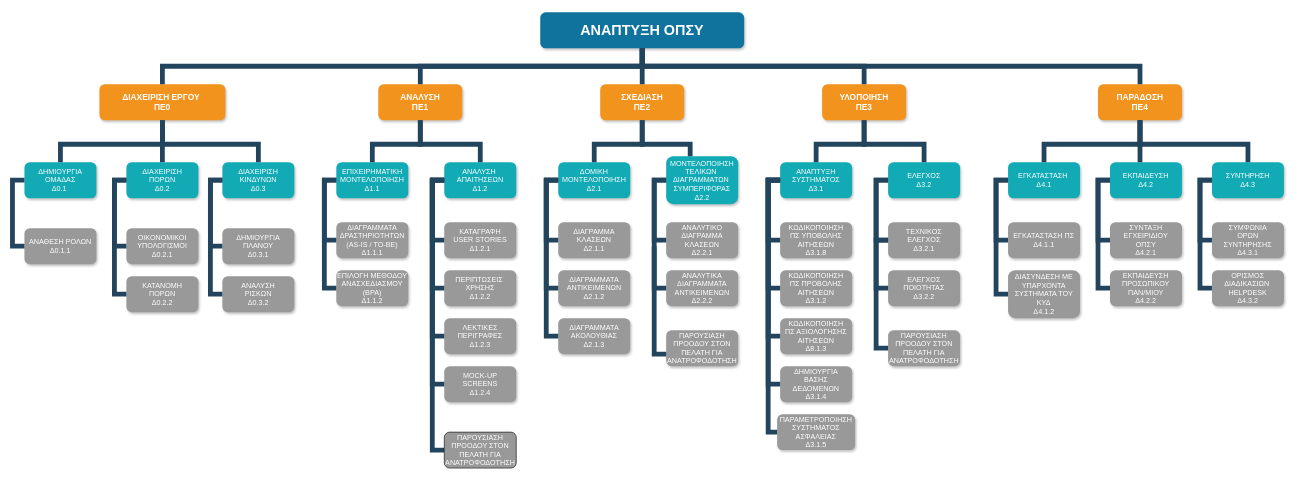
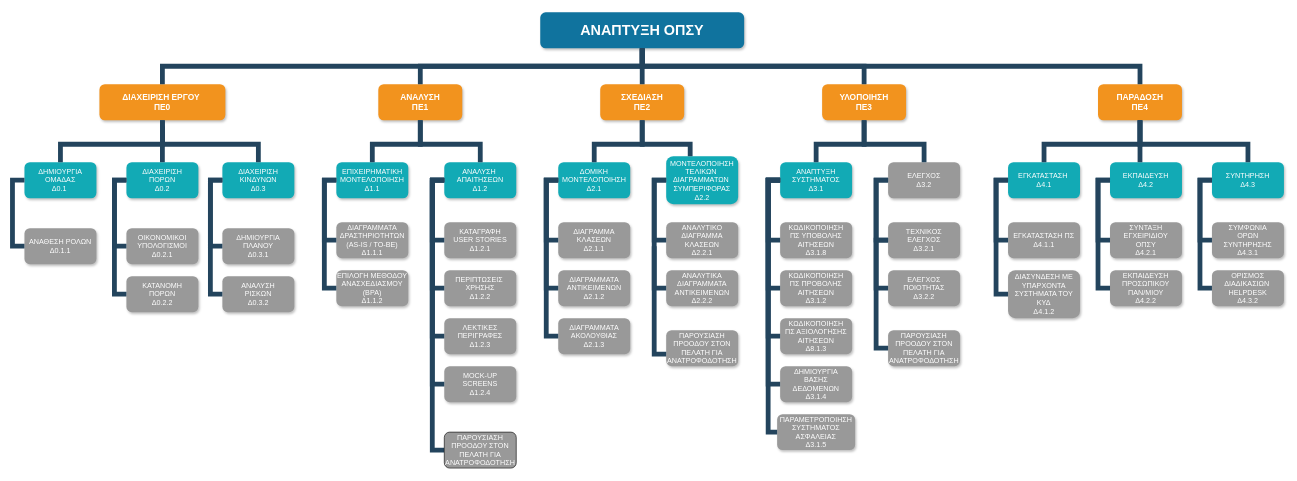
node "ΕΛΕΓΧΟΣ Δ3.2": fillcolor #12aab5 -> #999999
